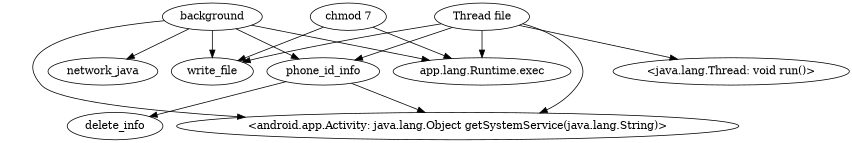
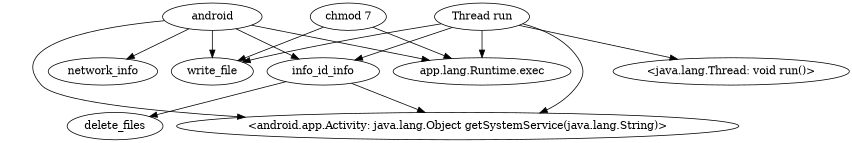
node "background": label "background" -> "android"
node "Thread file": label "Thread file" -> "Thread run"
node "network_java": label "network_java" -> "network_info"
node "phone_id_info": label "phone_id_info" -> "info_id_info"
node "delete_info": label "delete_info" -> "delete_files"
